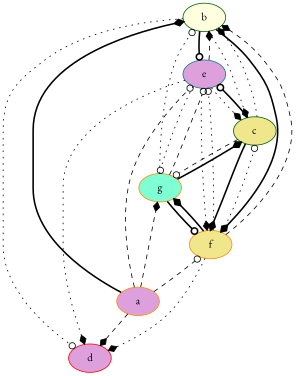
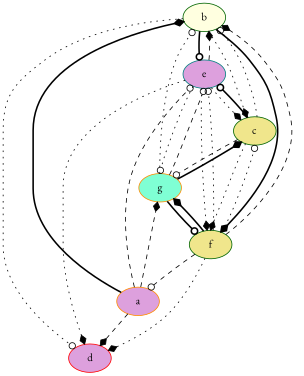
edge "c" -> "b": arrowhead diamond -> odot
edge "c" -> "f": style bold -> dotted
node "f": color darkorange -> darkgreen
edge "a" -> "f": reversed
